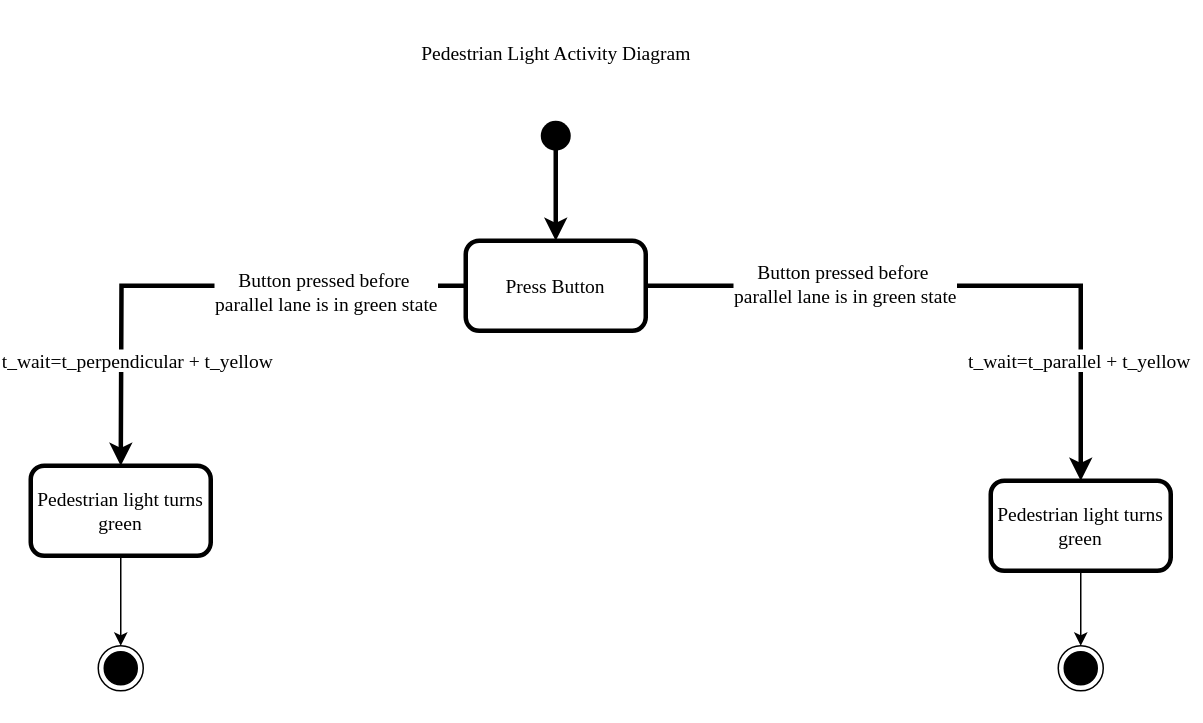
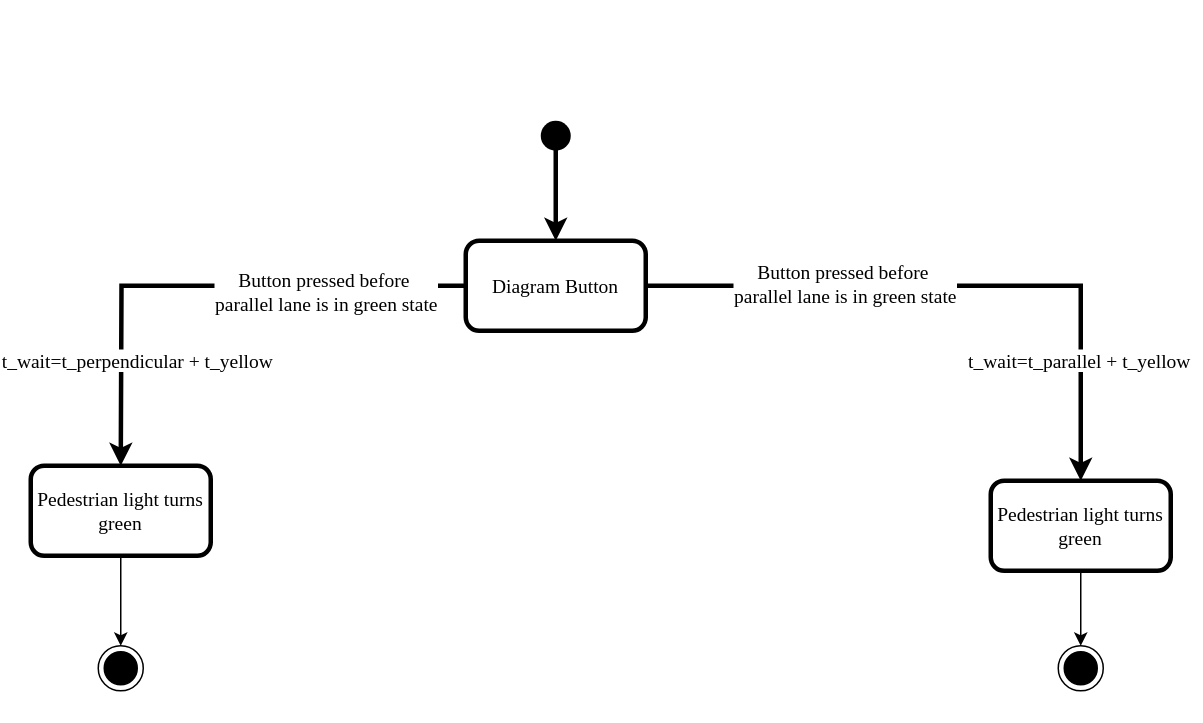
node "Pedestrian Light Activity Diagram": removed
node "Press Button": label "Press Button" -> "Diagram Button"
